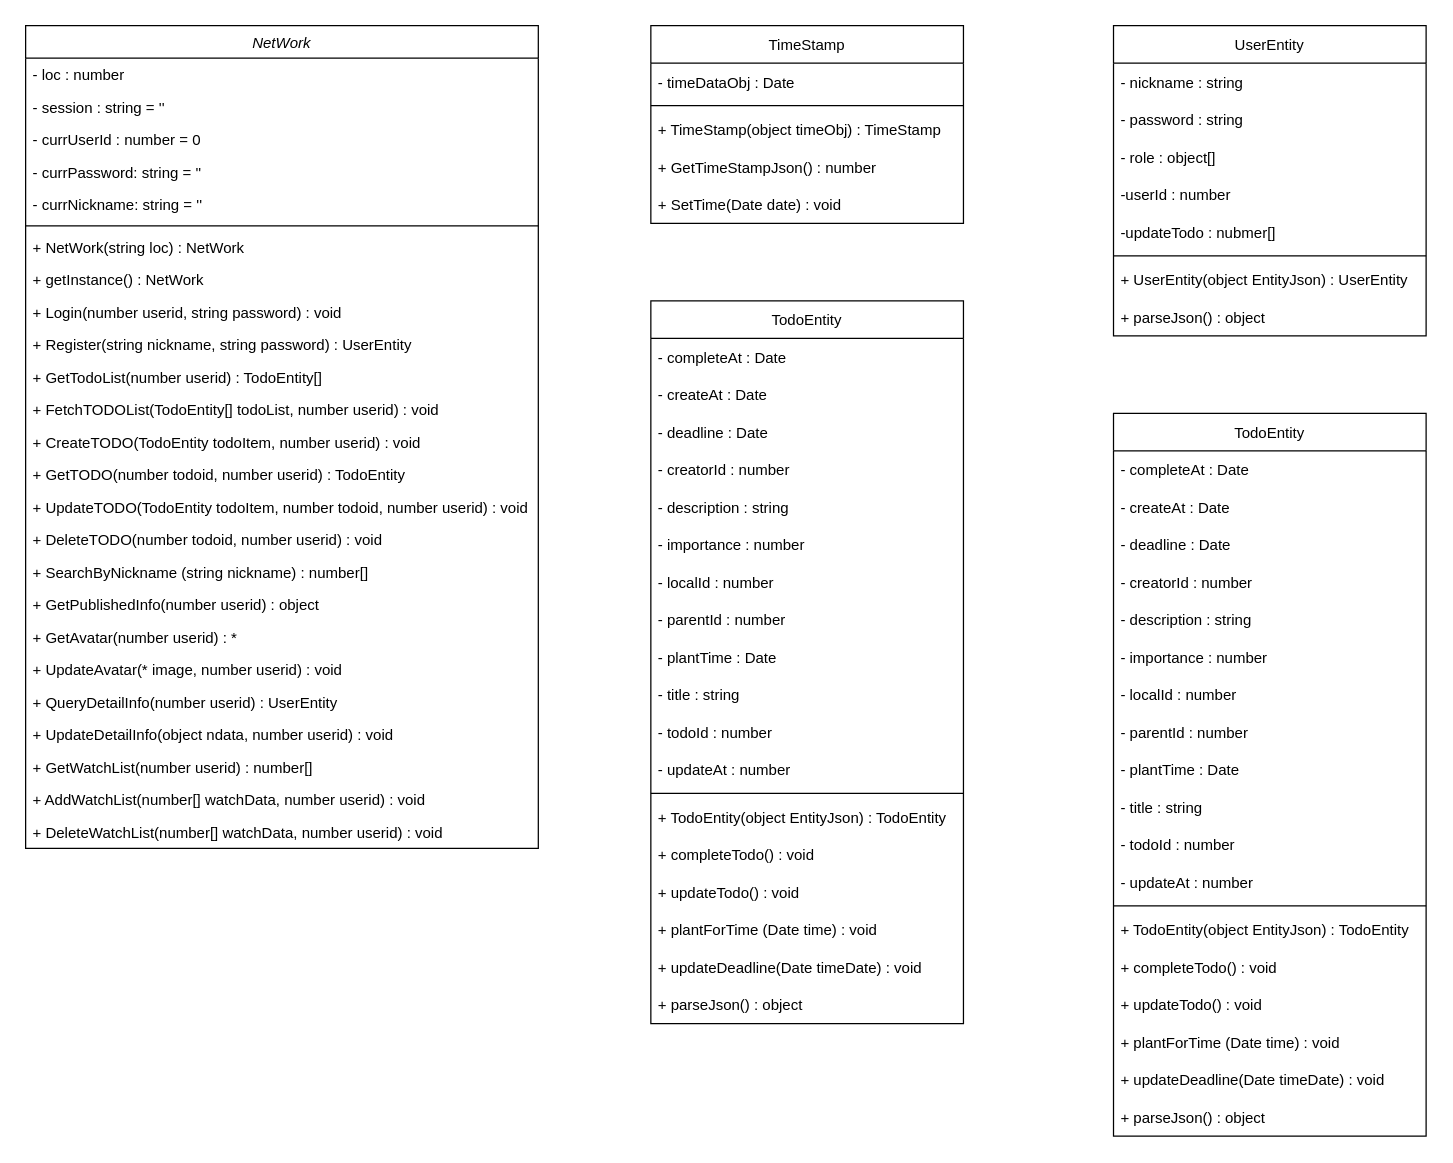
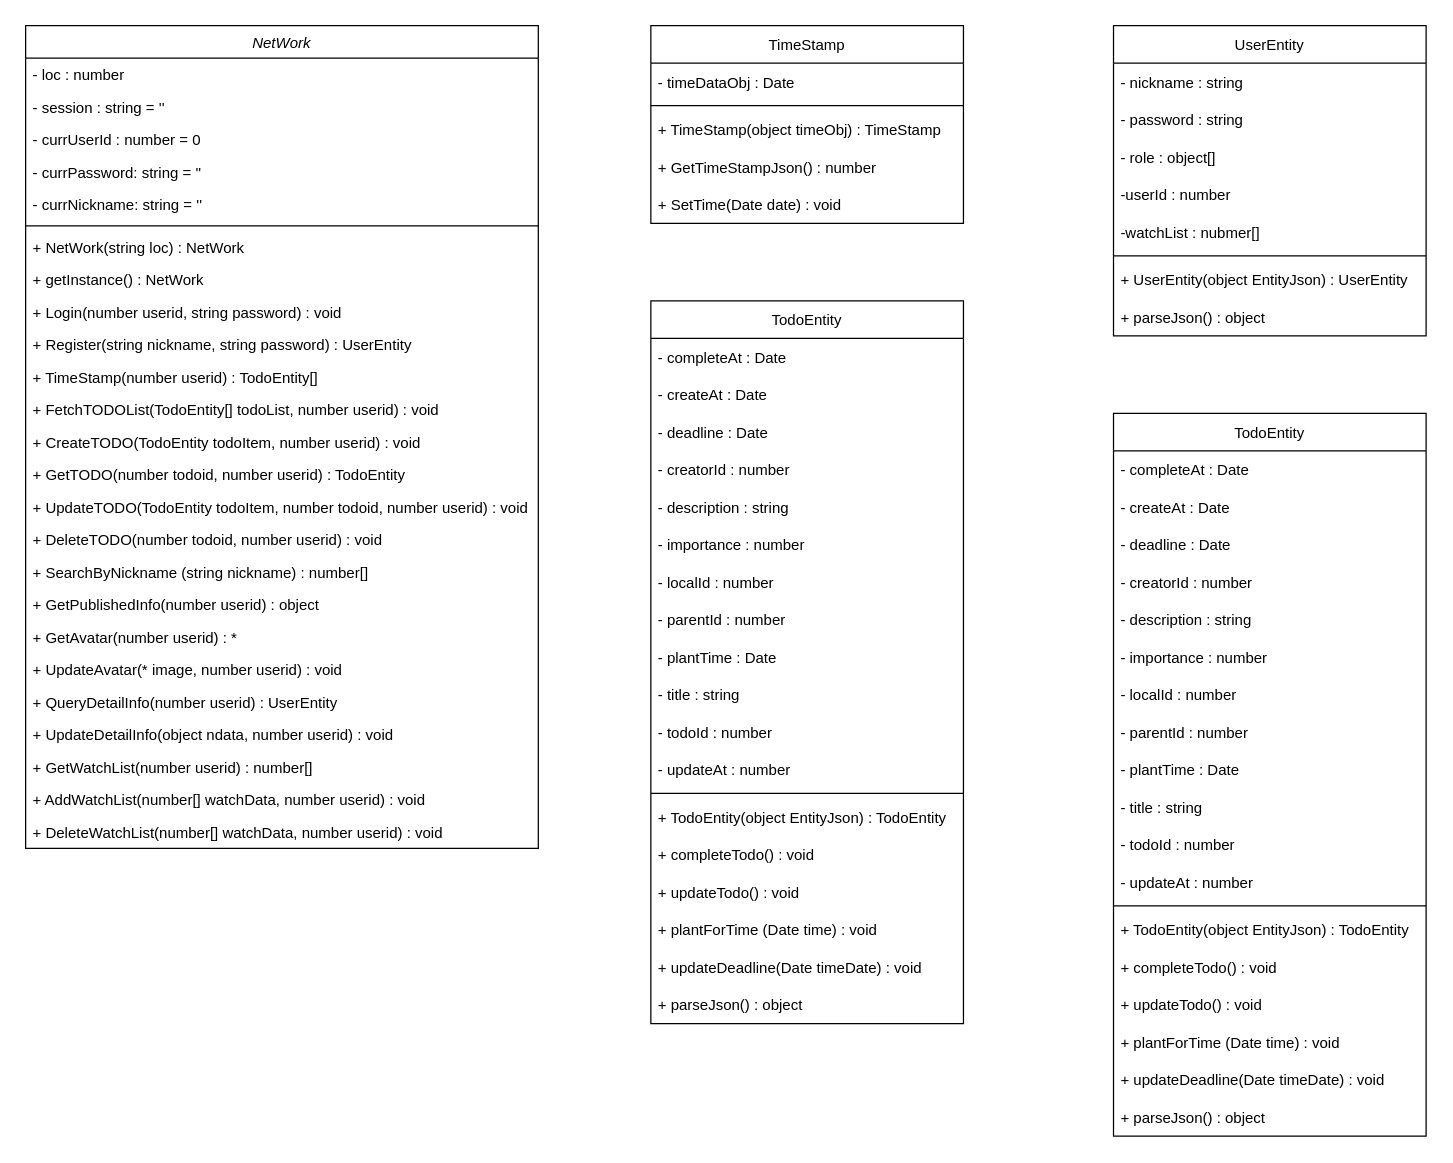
node "-updateTodo : nubmer[]": label "-updateTodo : nubmer[]" -> "-watchList : nubmer[]"
node "+ GetTodoList(number userid) : TodoEntity[]": label "+ GetTodoList(number userid) : TodoEntity[]" -> "+ TimeStamp(number userid) : TodoEntity[]"
